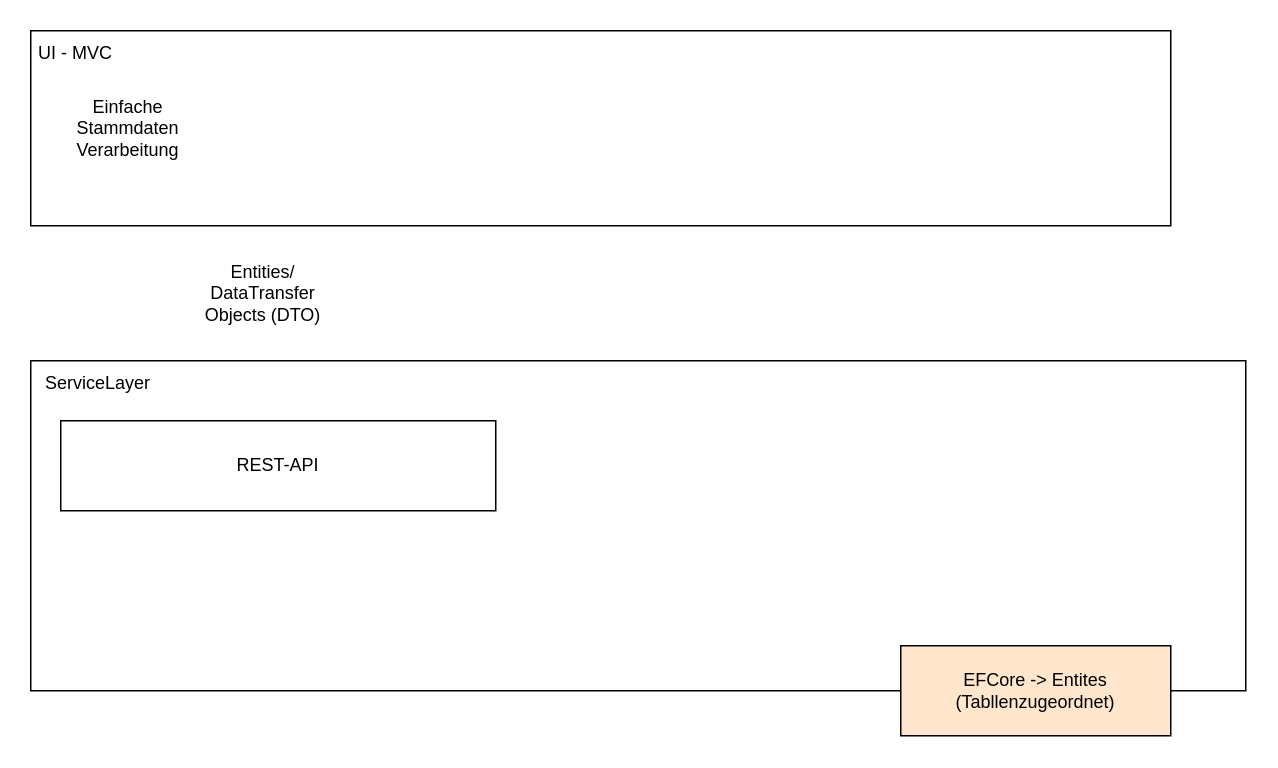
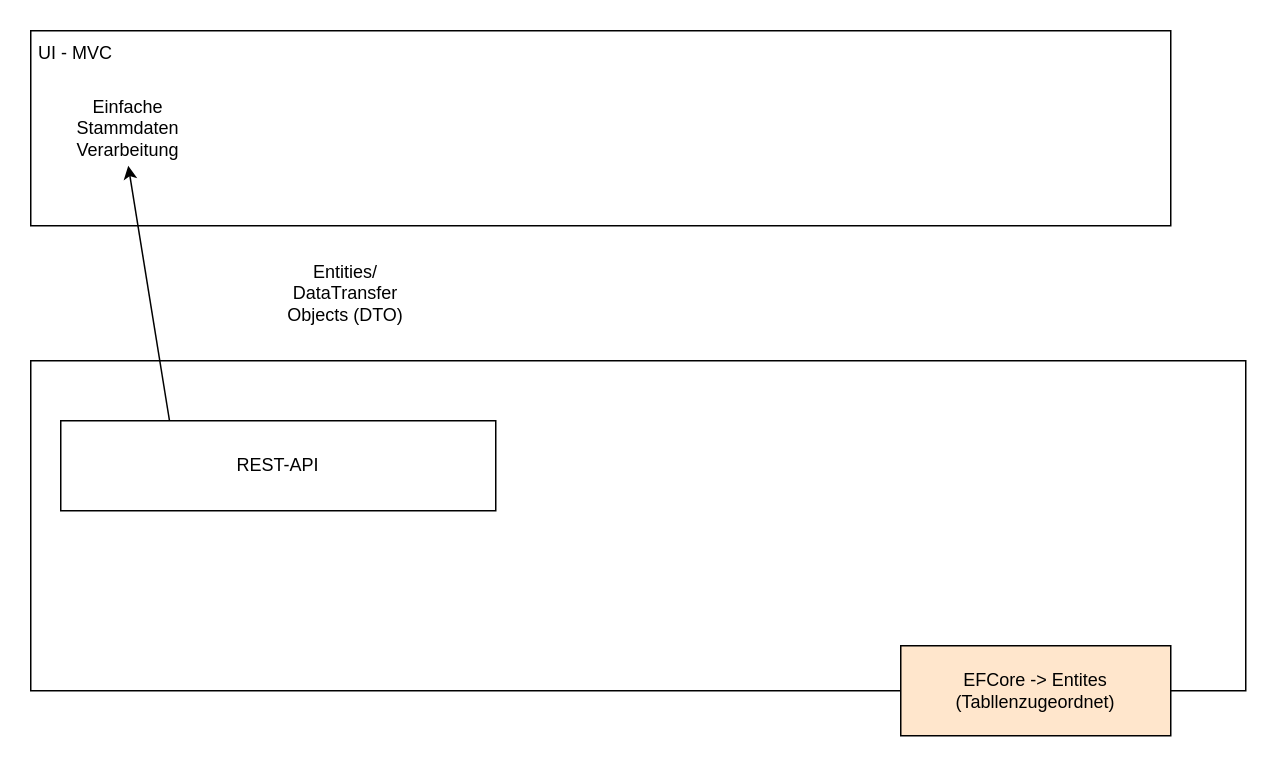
node "Entities/ DataTransfer Objects (DTO)": moved (263, 293) -> (346, 293)
edge "REST-API" -> "Einfache Stammdaten Verarbeitung": added
node "ServiceLayer": removed
